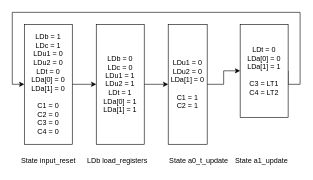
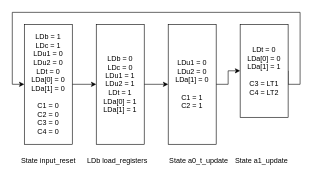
node "LDu1 = 0 LDu2 = 0 LDa[1] = 0 C1 = 1 C2 = 1": size 39x120 -> 48x120
